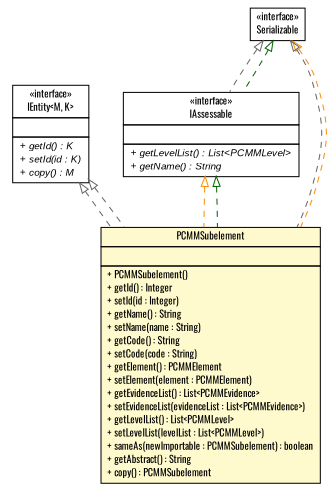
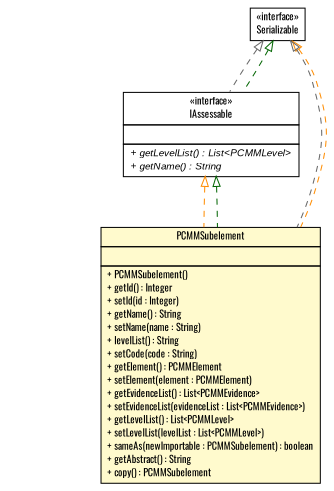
node "IEntity<M, K>": removed
node "PCMMSubelement": text "+ getCode() : String" -> "+ levelList() : String"
